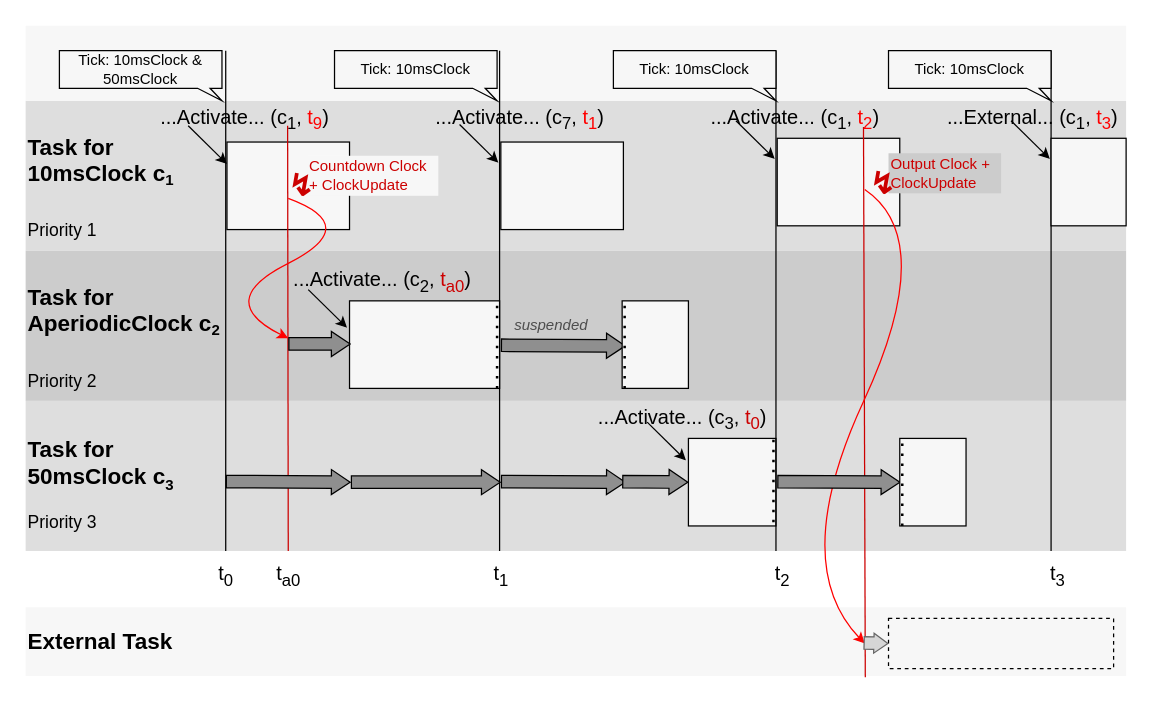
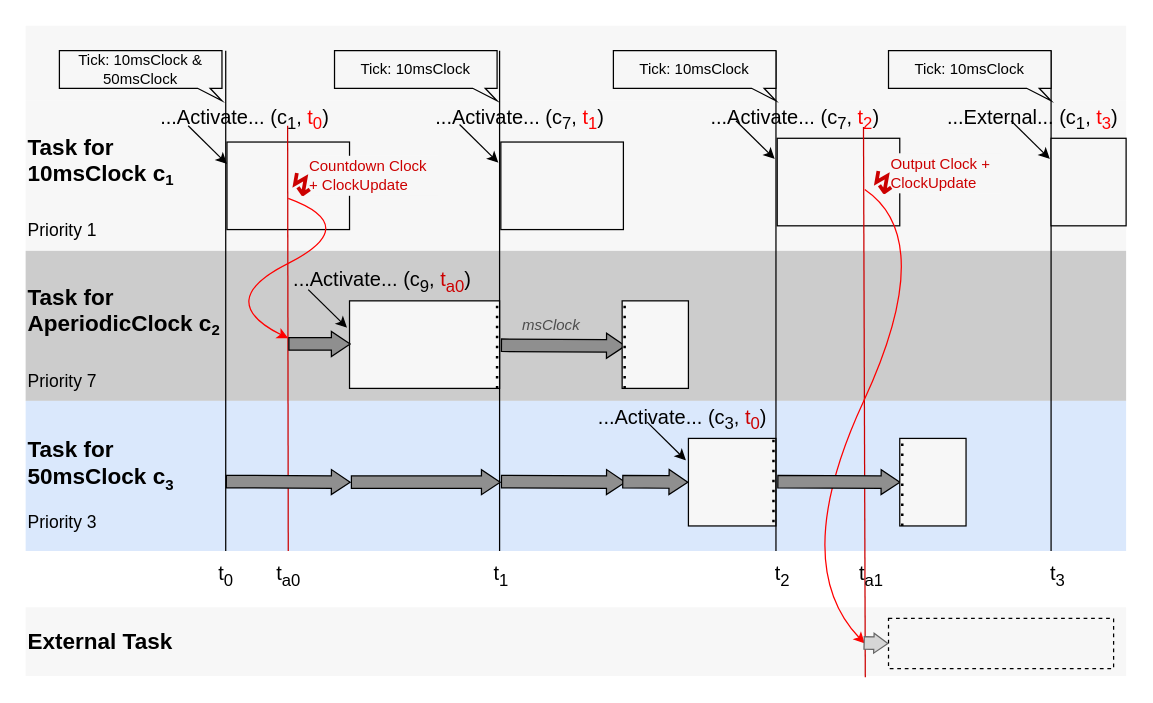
node "...Activate... (c1, t9)": label "...Activate... (c1, t9)" -> "...Activate... (c1, t0)"
node "...Activate... (c1, t2)": label "...Activate... (c1, t2)" -> "...Activate... (c7, t2)"
node "Output Clock + ClockUpdate": fillcolor #cccccc -> #f7f7f7
node "Task for 10msClock c1 Priority 1": fillcolor #dedede -> #f7f7f7
node "...Activate... (c2, ta0)": label "...Activate... (c2, ta0)" -> "...Activate... (c9, ta0)"
node "Task for AperiodicClock c2 Priority 2": label "Task for AperiodicClock c2 Priority 2" -> "Task for AperiodicClock c2 Priority 7"
node "suspended": label "suspended" -> "msClock"
node "Task for 50msClock c3 Priority 3": fillcolor #dedede -> #dae8fc
node "ta1": added
